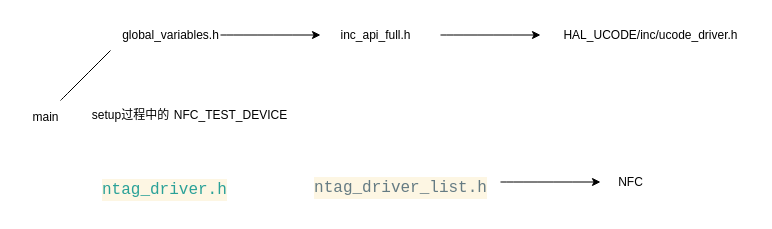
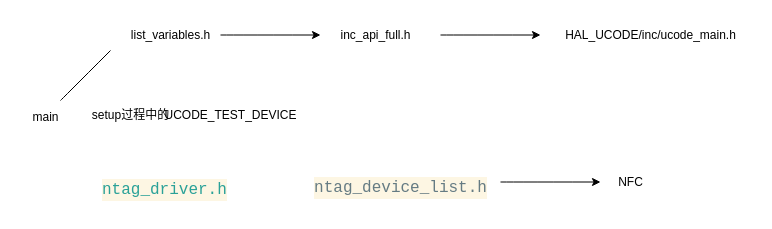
node "global_variables.h": label "global_variables.h" -> "list_variables.h"
node "HAL_UCODE/inc/ucode_driver.h": label "HAL_UCODE/inc/ucode_driver.h" -> "HAL_UCODE/inc/ucode_main.h"
node "NFC_TEST_DEVICE": label "NFC_TEST_DEVICE" -> "UCODE_TEST_DEVICE"
node "ntag_driver_list.h": label "ntag_driver_list.h" -> "ntag_device_list.h"
